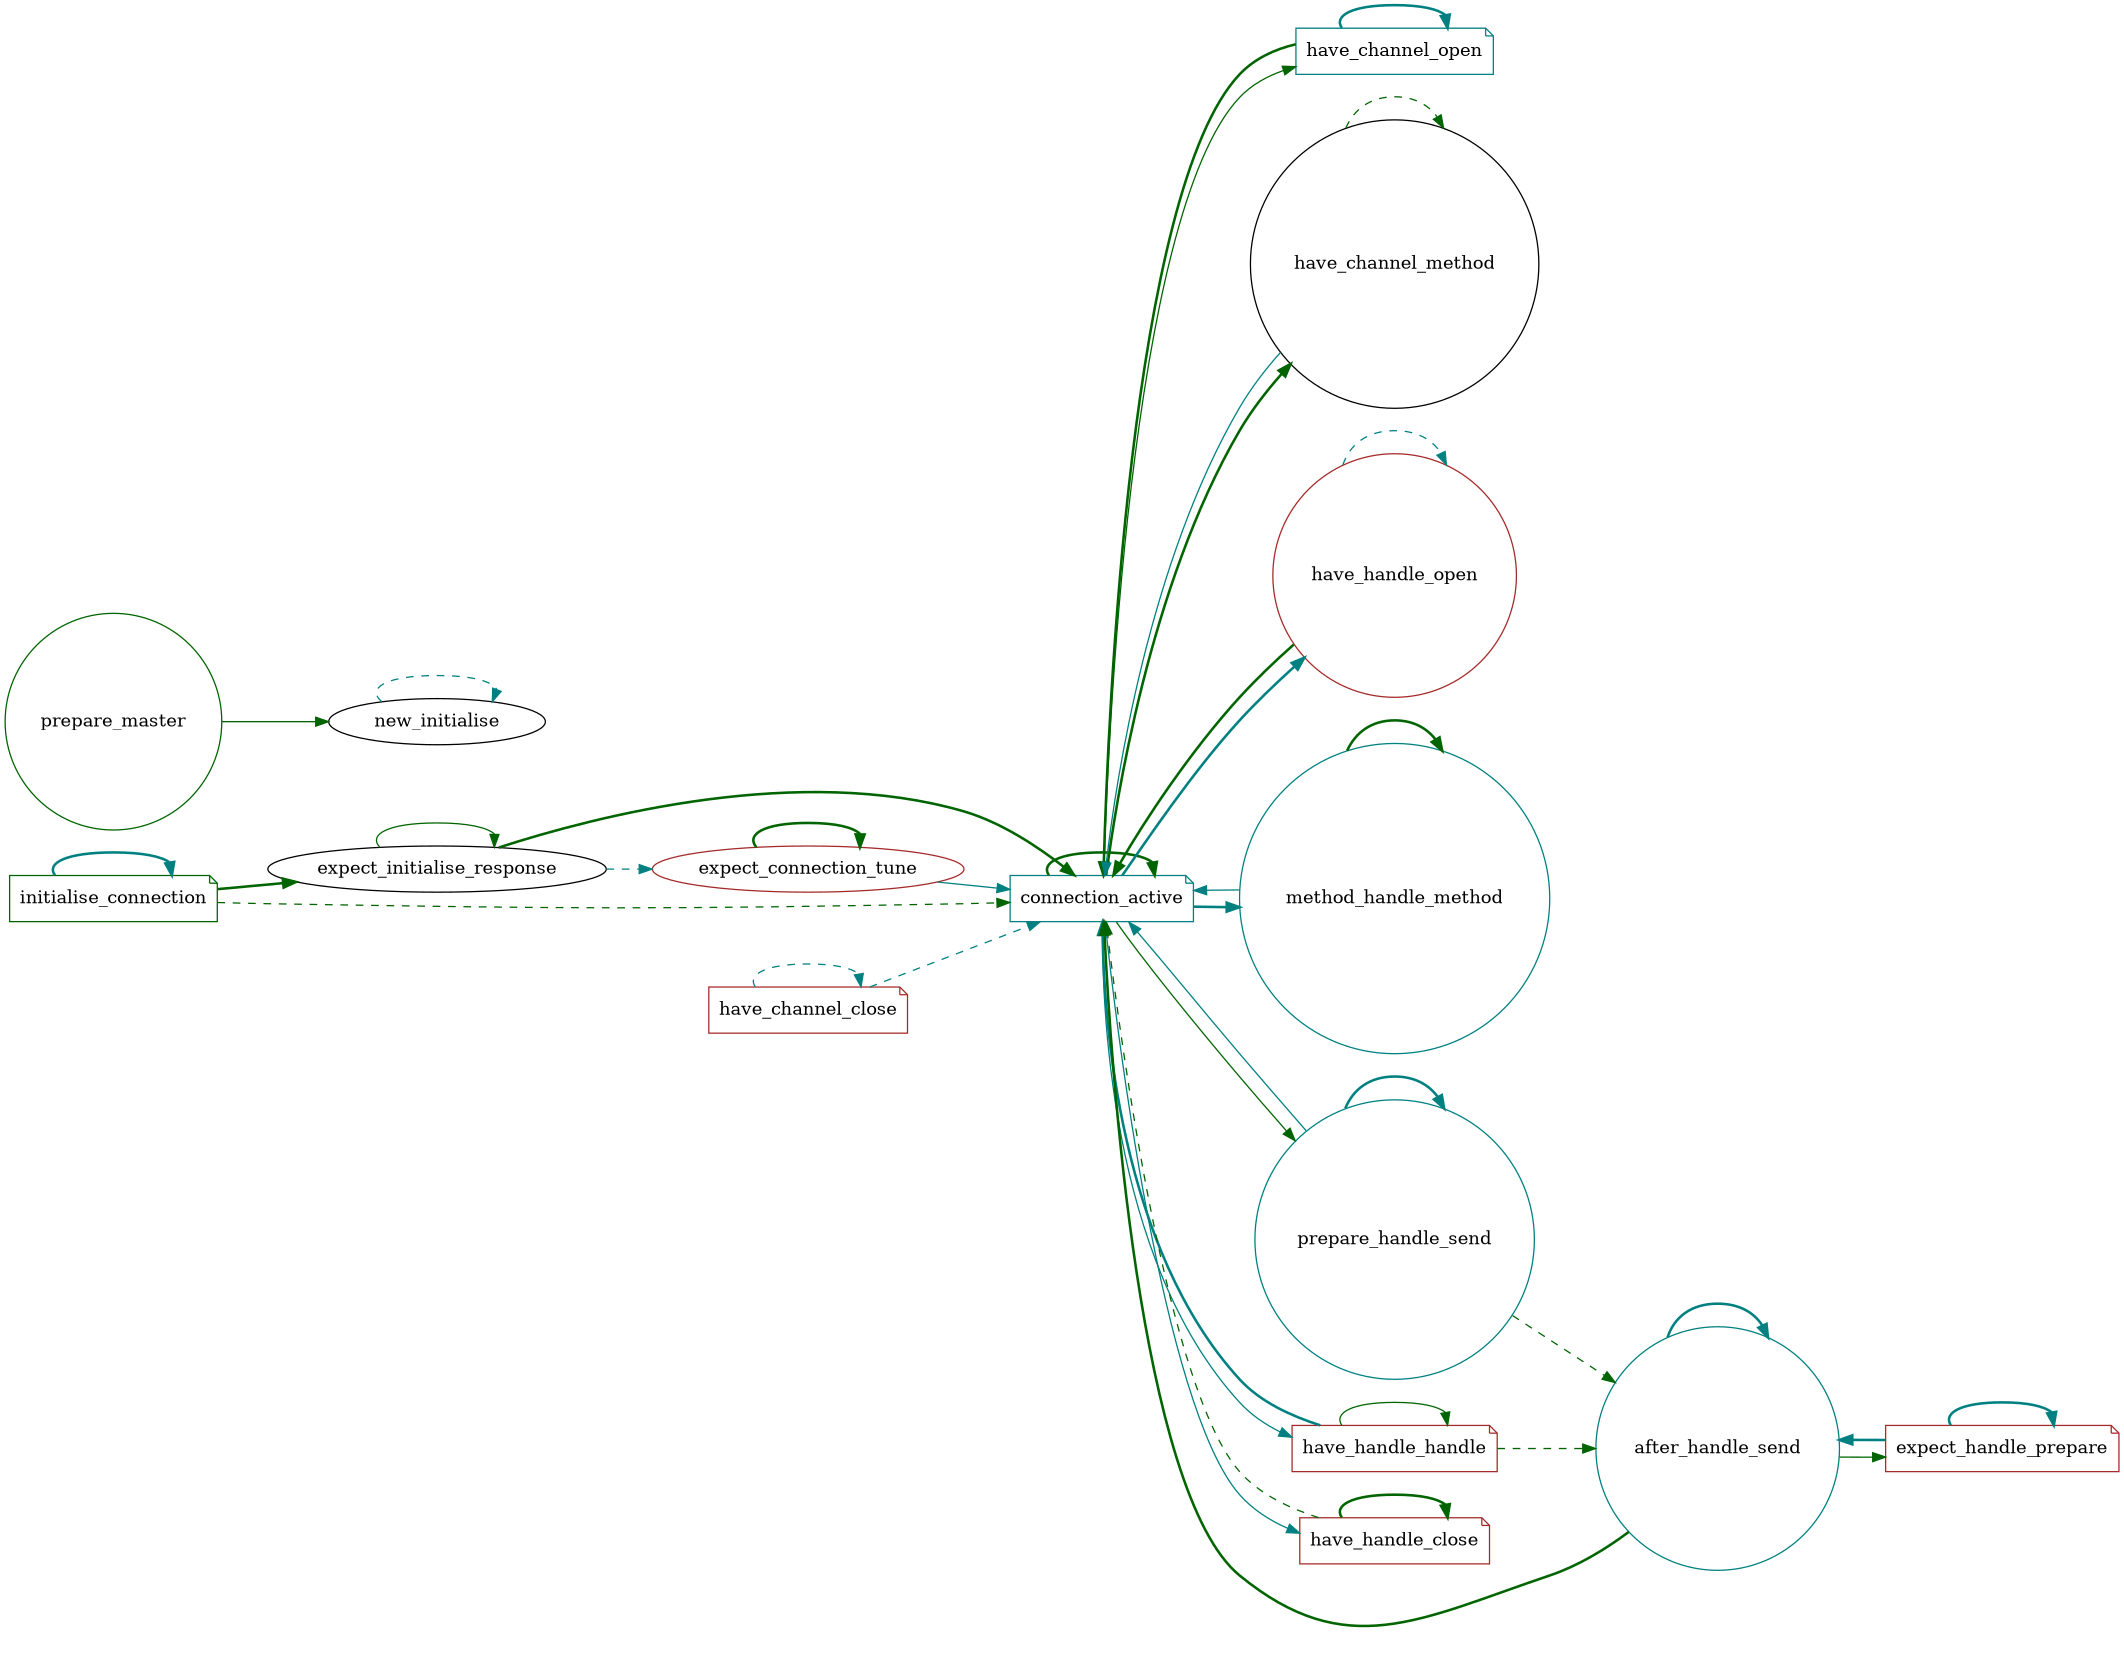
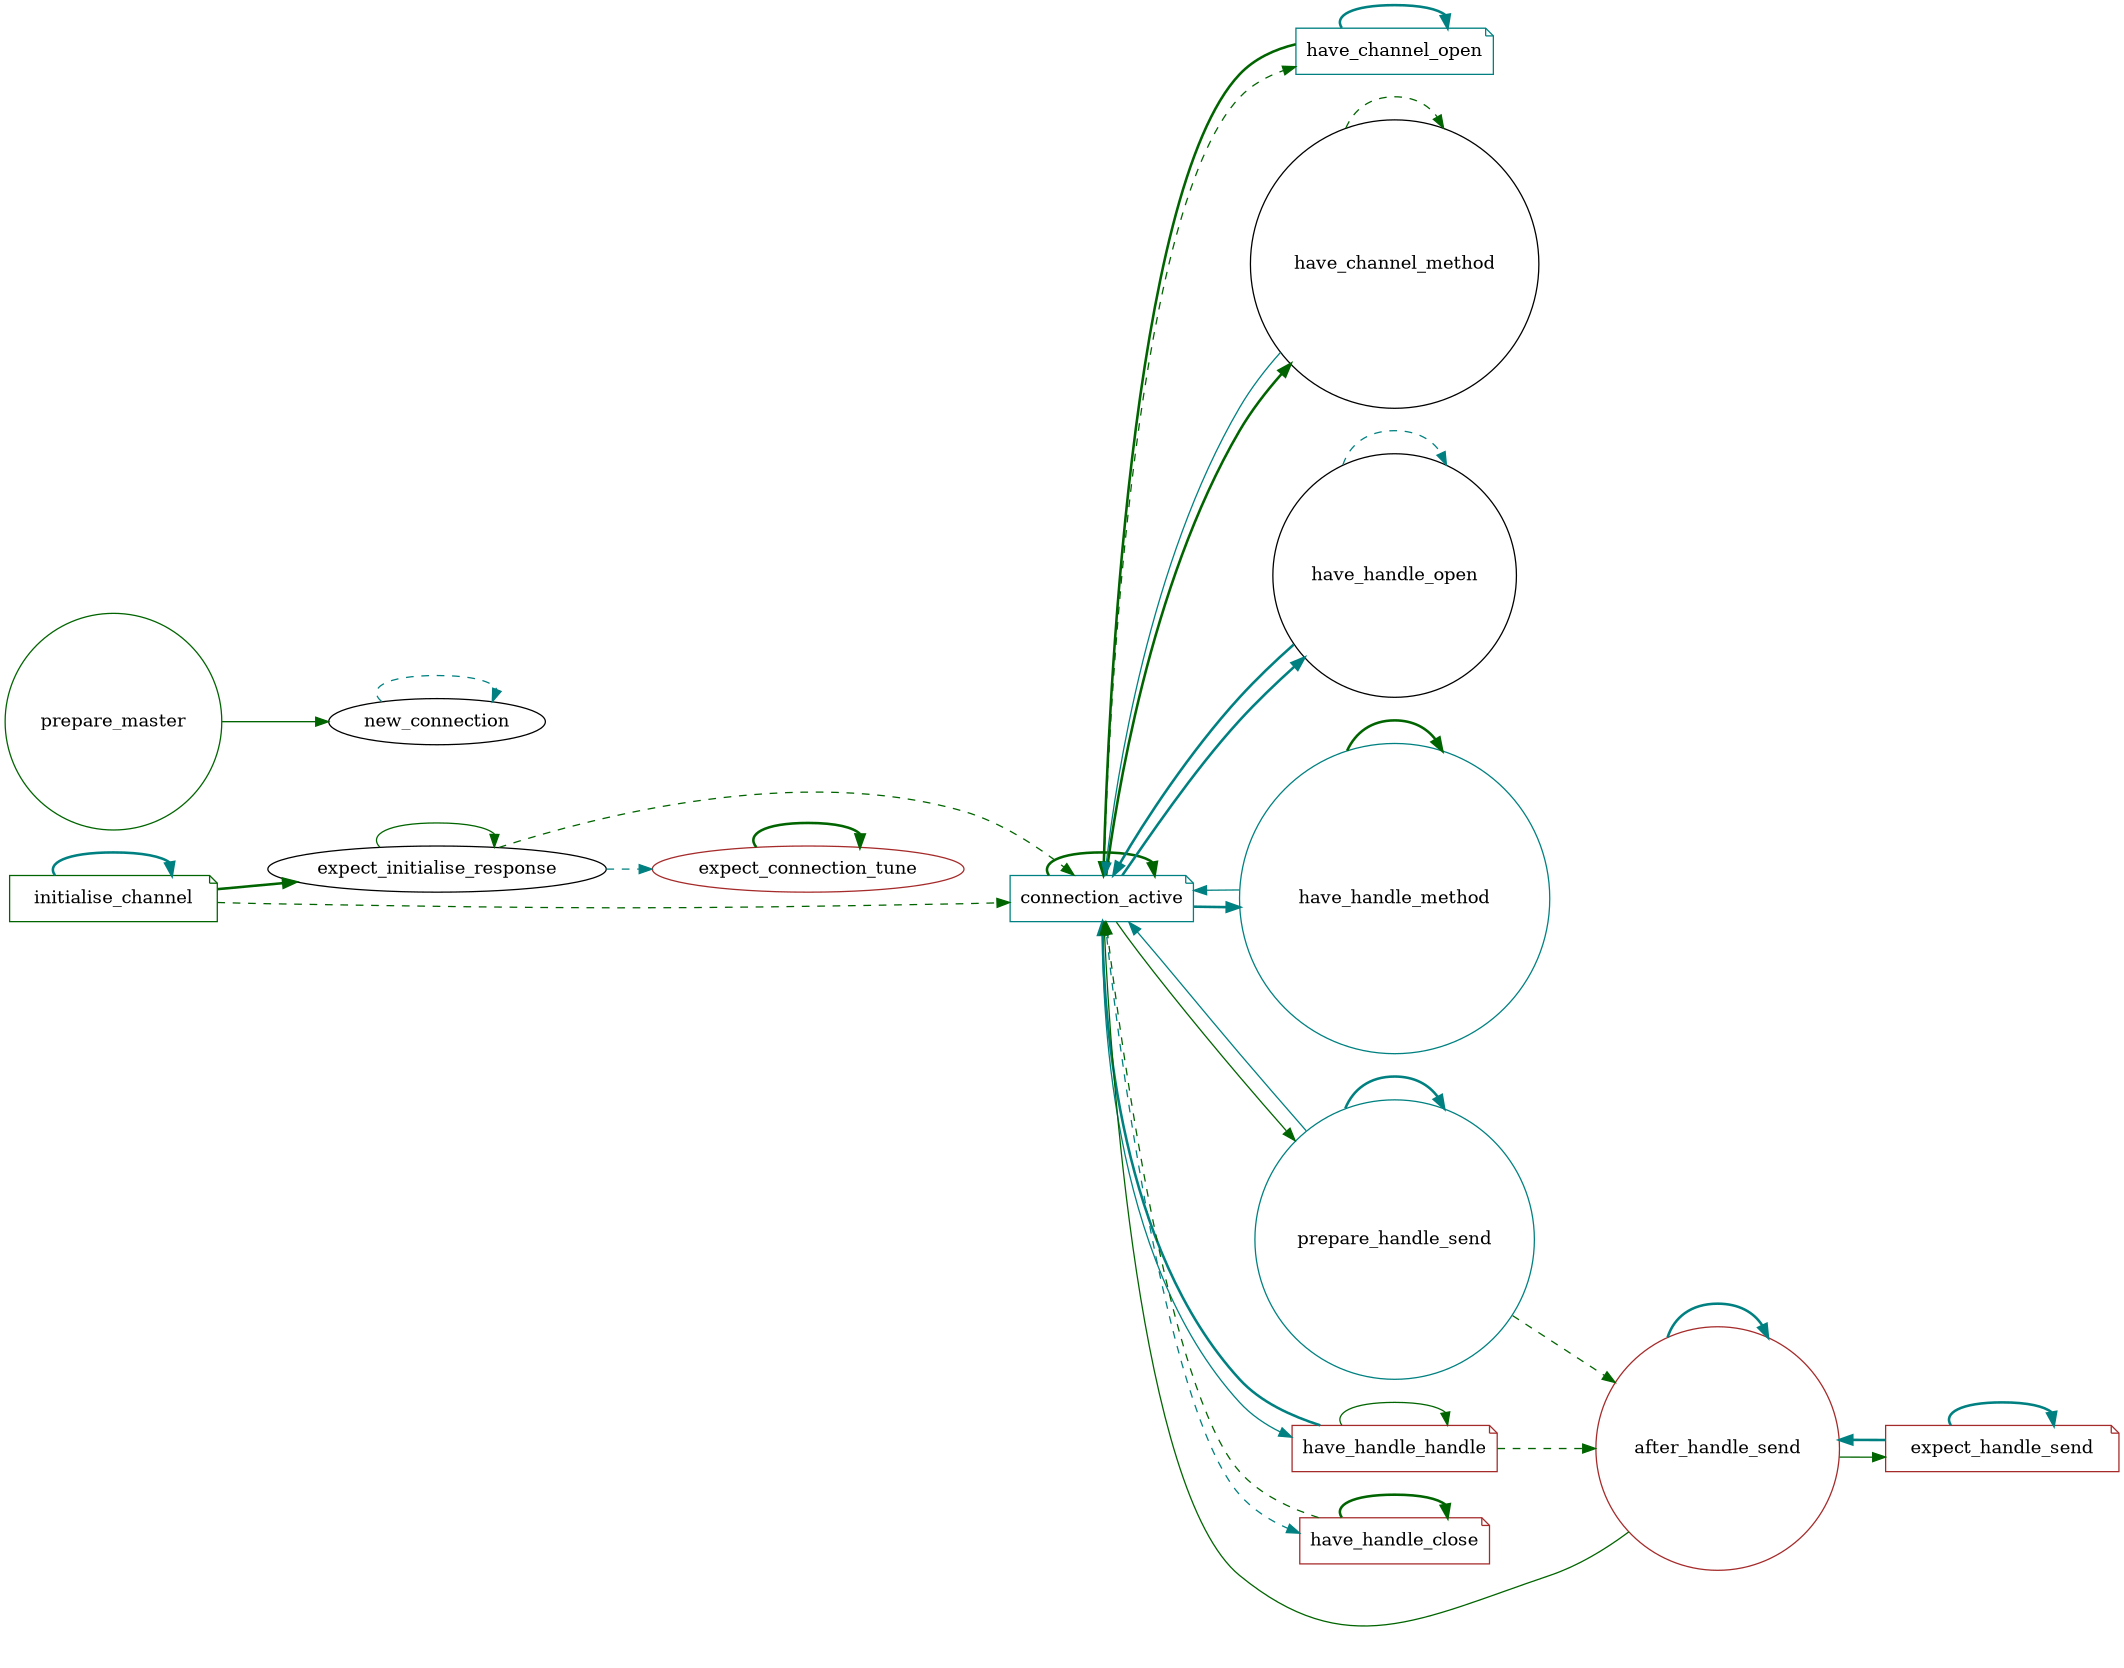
edge "connection_active" -> "have_channel_open": style solid -> dashed
node "have_handle_open": color brown -> black
node "new_initialise": label "new_initialise" -> "new_connection"
edge "have_handle_open" -> "connection_active": color darkgreen -> teal
edge "expect_initialise_response" -> "connection_active": style bold -> dashed
edge "expect_connection_tune" -> "connection_active": removed
node "initialise_connection": label "initialise_connection" -> "initialise_channel"
node "method_handle_method": label "method_handle_method" -> "have_handle_method"
node "have_channel_close": removed
edge "connection_active" -> "have_handle_close": style solid -> dashed
node "after_handle_send": color teal -> brown
node "expect_handle_prepare": label "expect_handle_prepare" -> "expect_handle_send"
edge "after_handle_send" -> "connection_active": style bold -> solid
